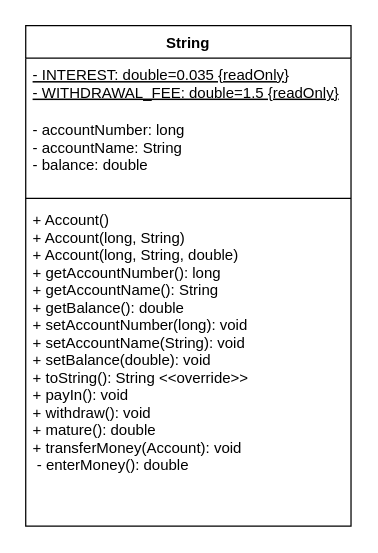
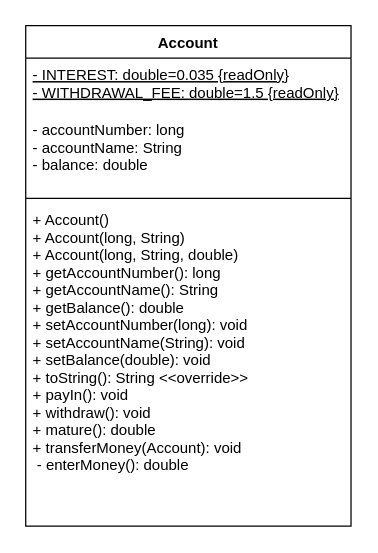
node "String": label "String" -> "Account"
